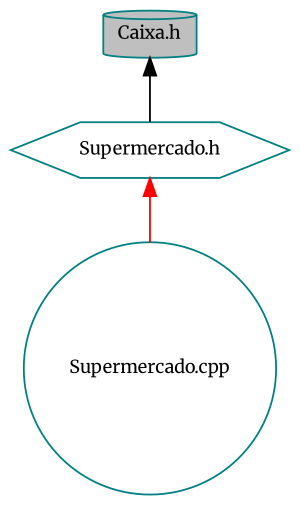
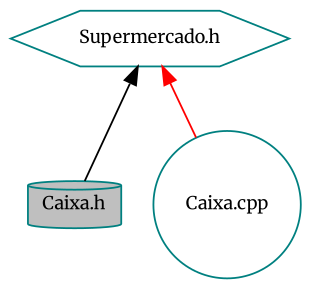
edge "Supermercado.h" -> "Caixa.h": reversed
node "Supermercado.cpp": label "Supermercado.cpp" -> "Caixa.cpp"
